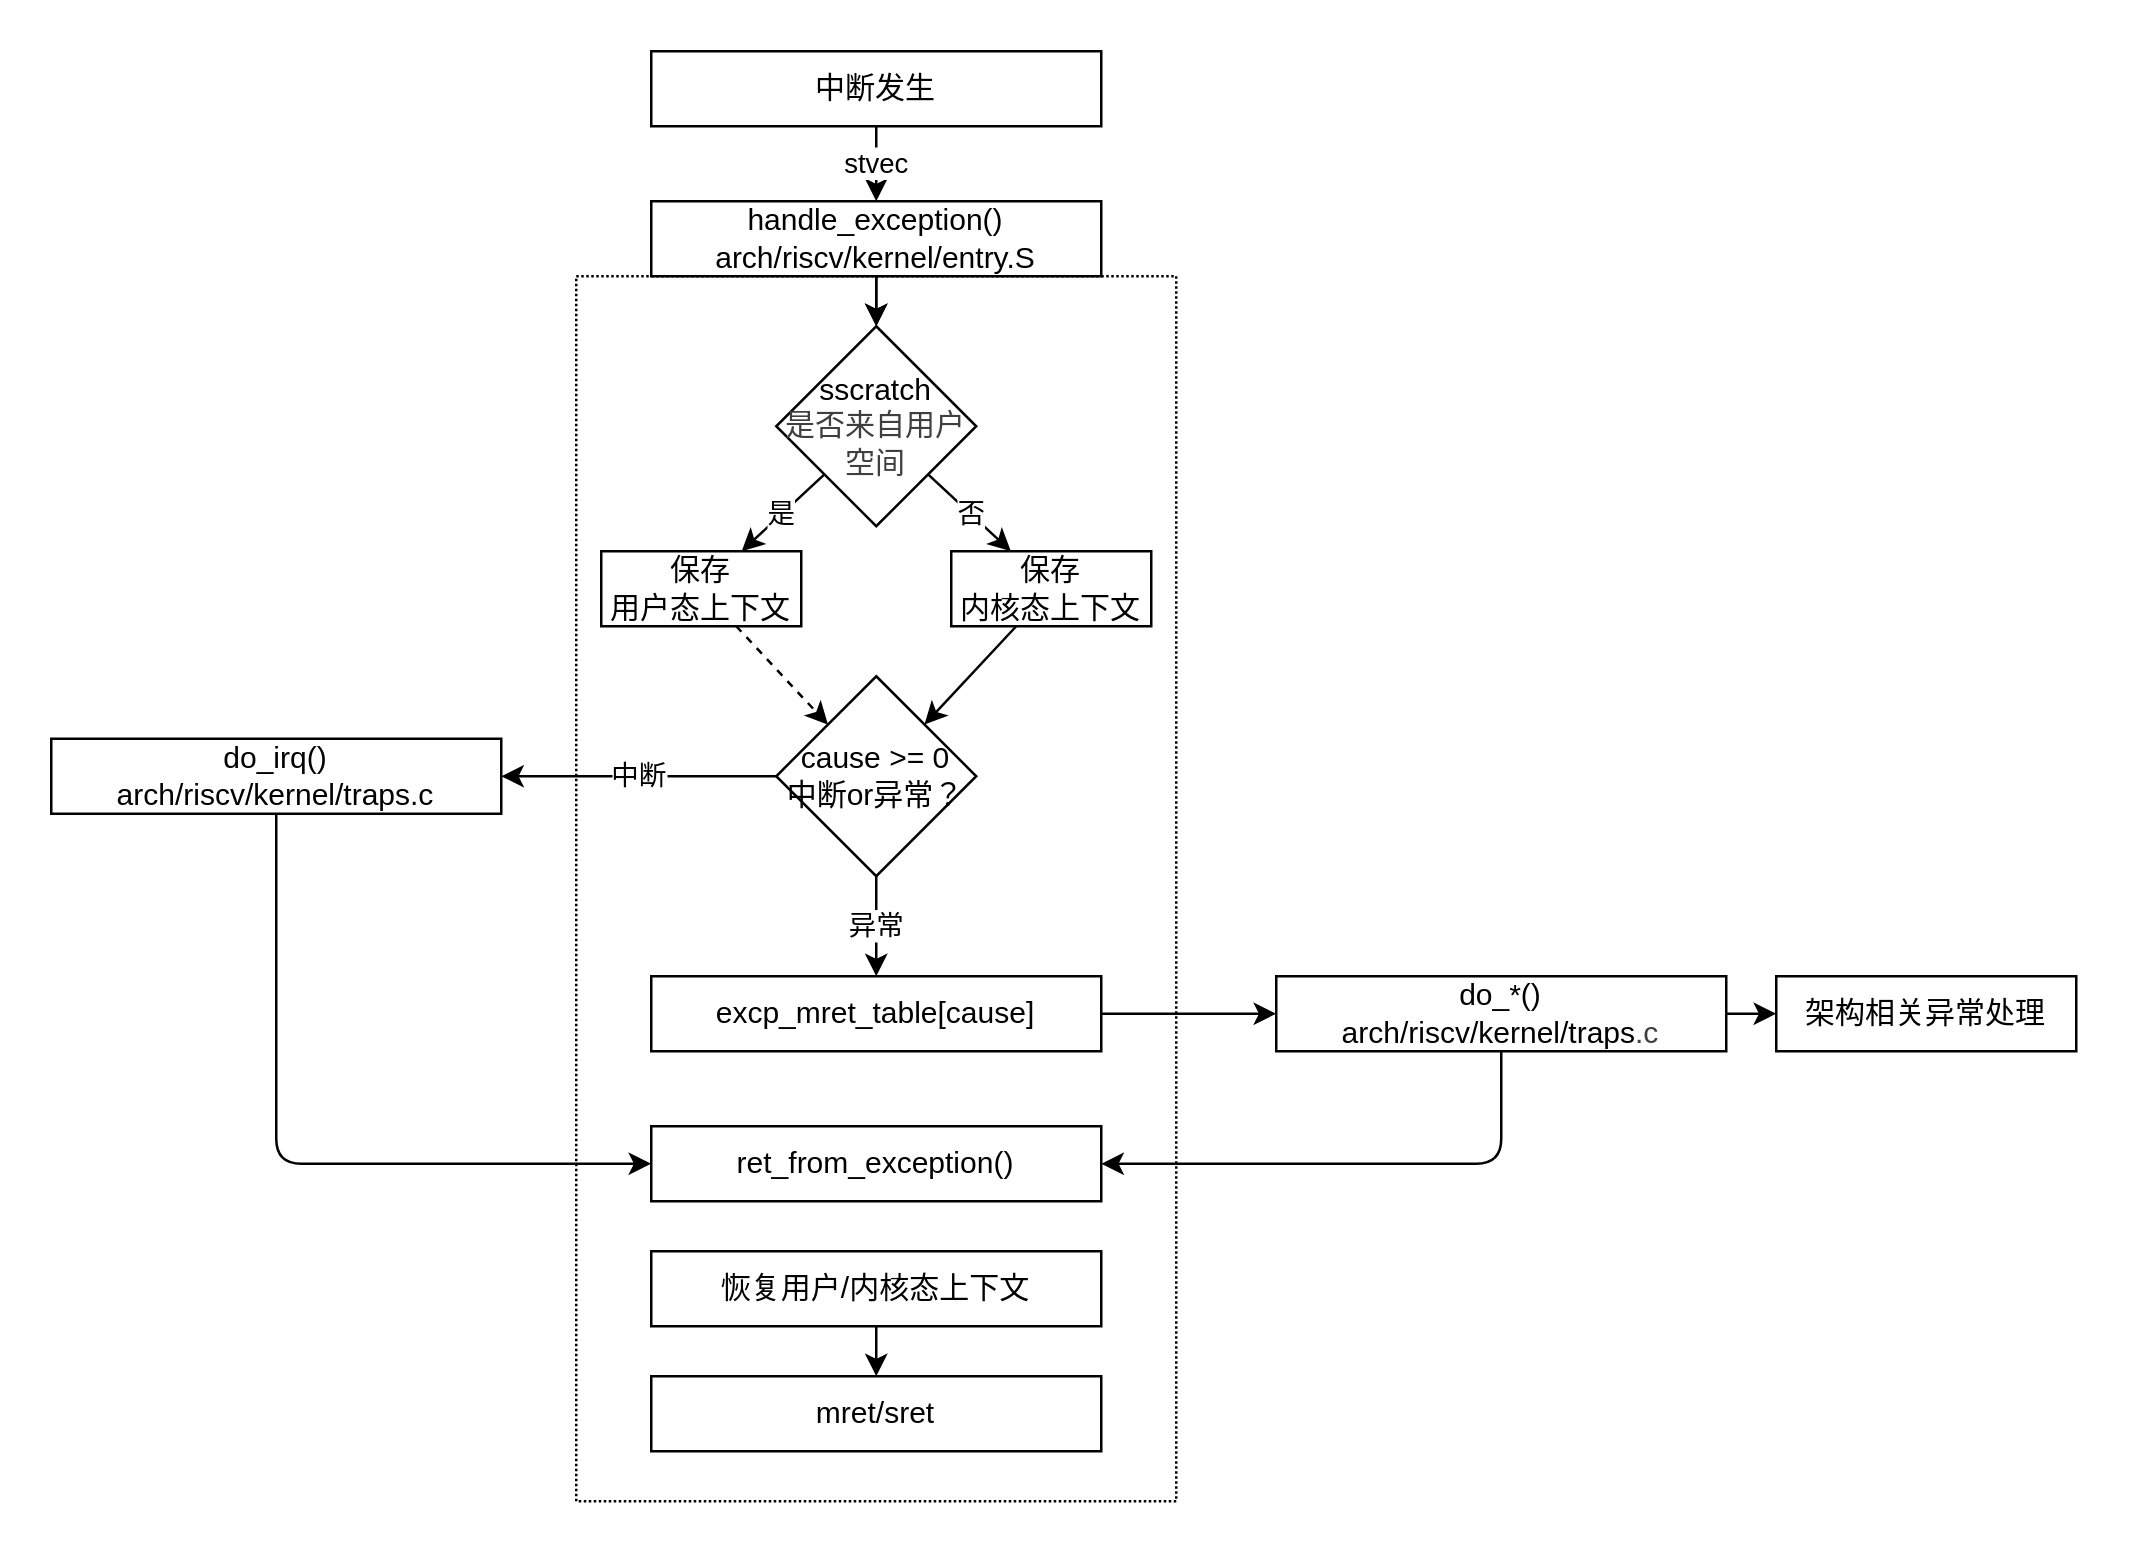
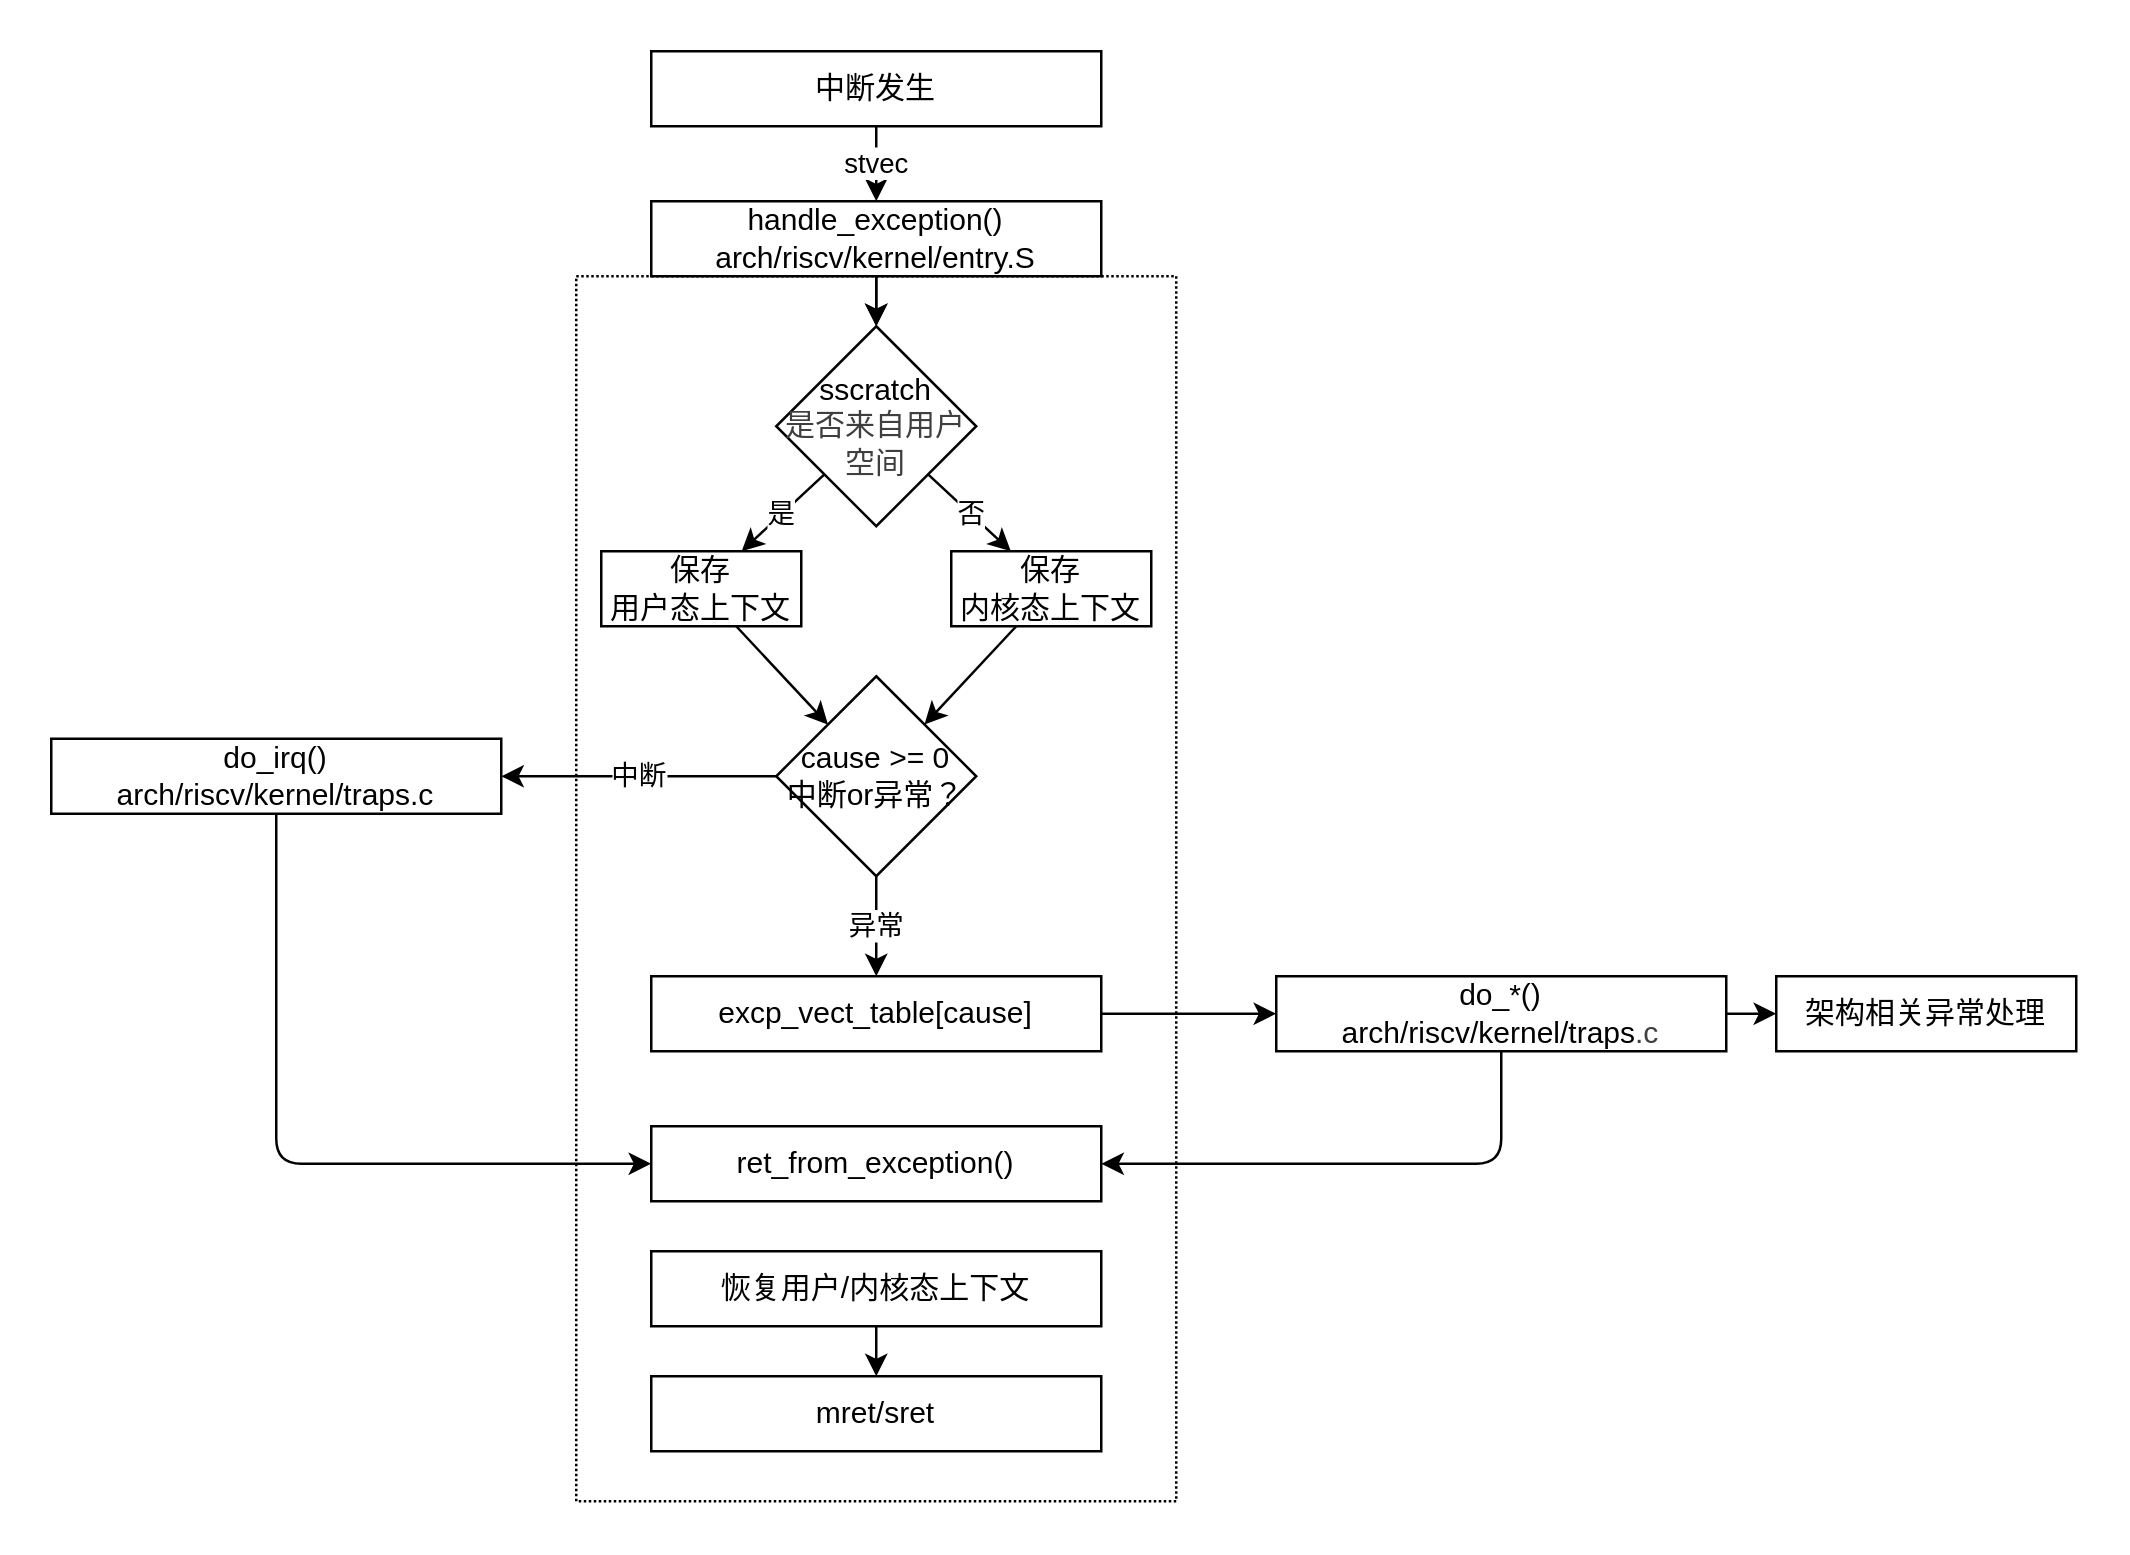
edge "保存 用户态上下文" -> "cause >= 0 中断or异常？": style dashed -> solid
node "excp_mret_table[cause]": label "excp_mret_table[cause]" -> "excp_vect_table[cause]"
